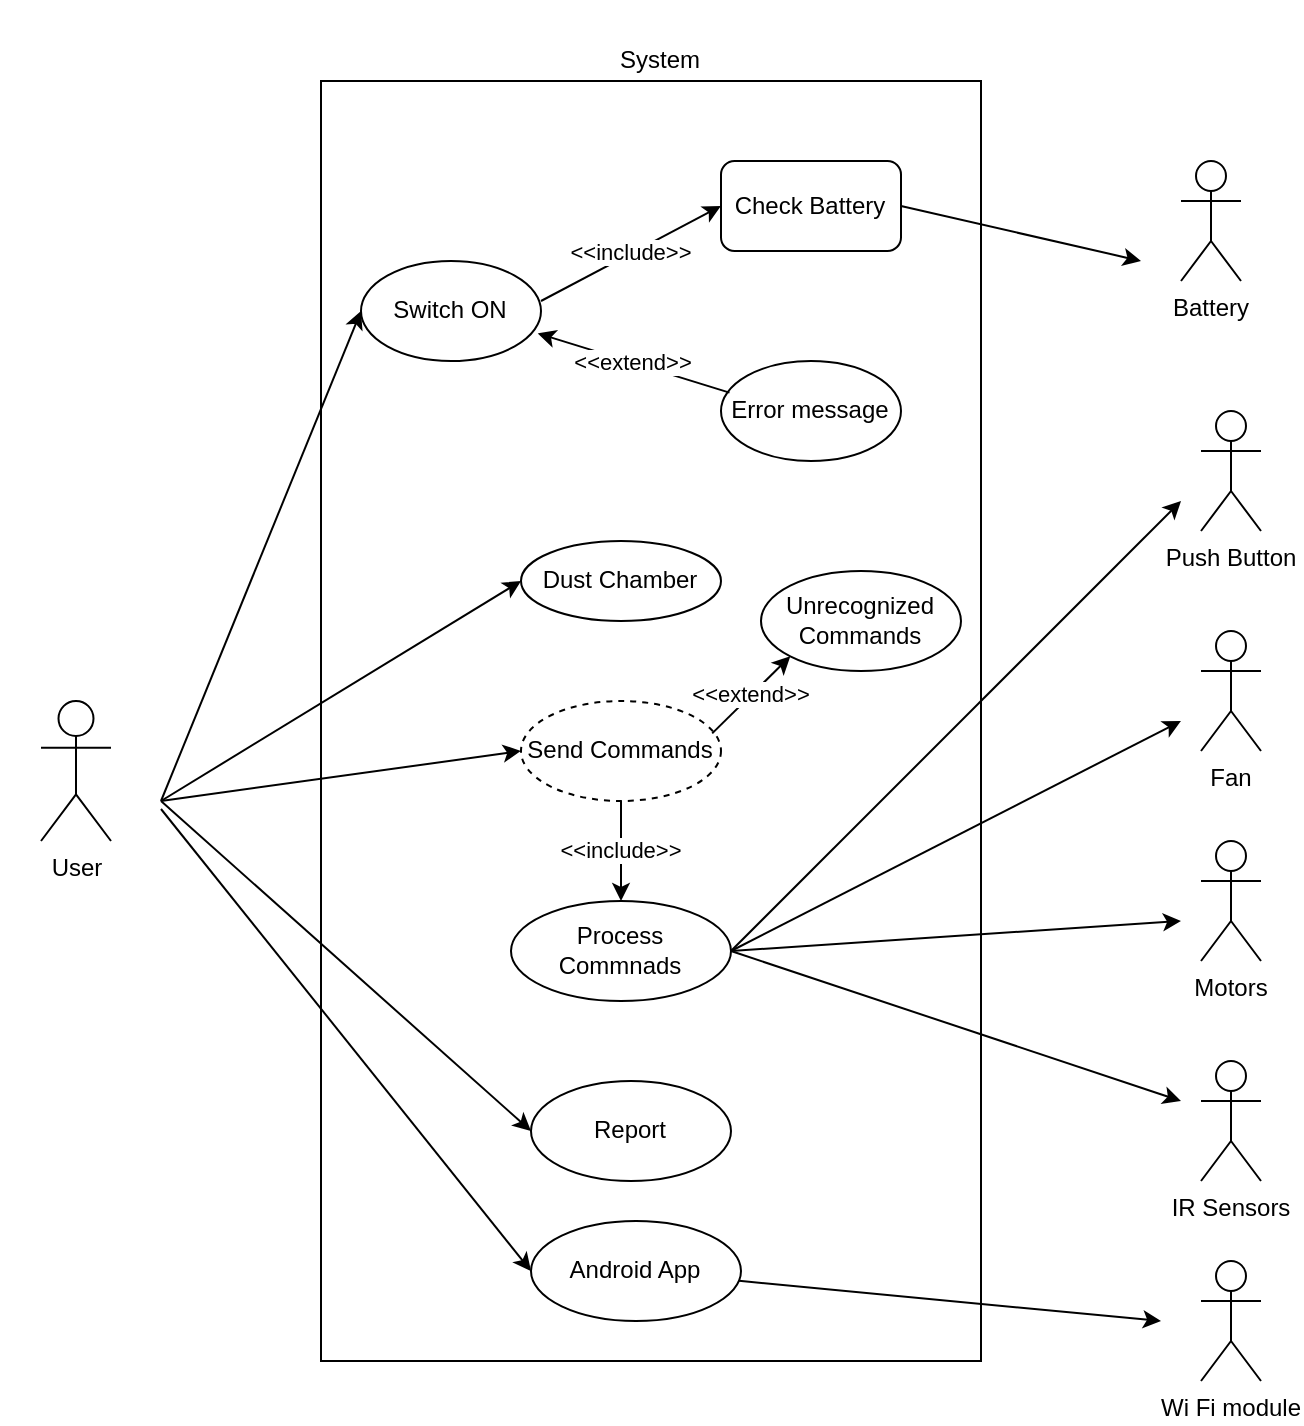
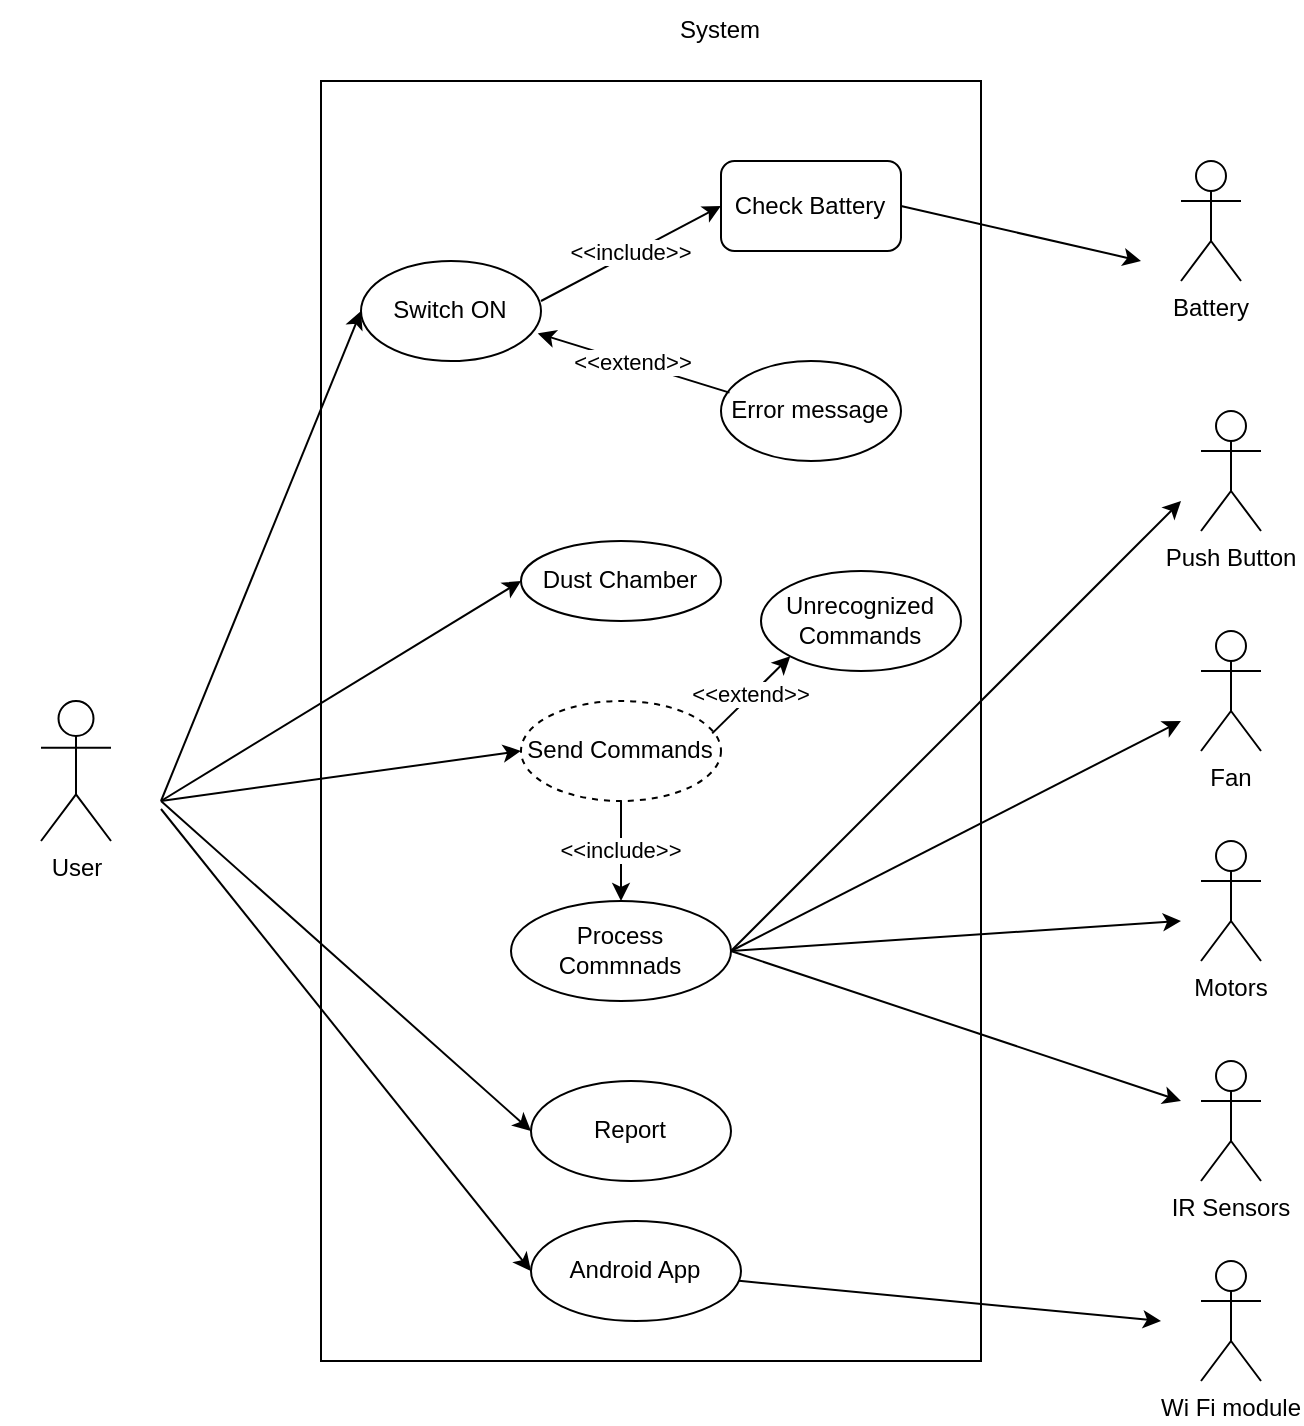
node "System": moved (661, 61) -> (721, 31)
